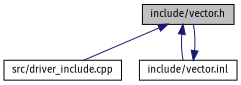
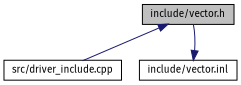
edge "include/vector.inl" -> "include/vector.h": removed
